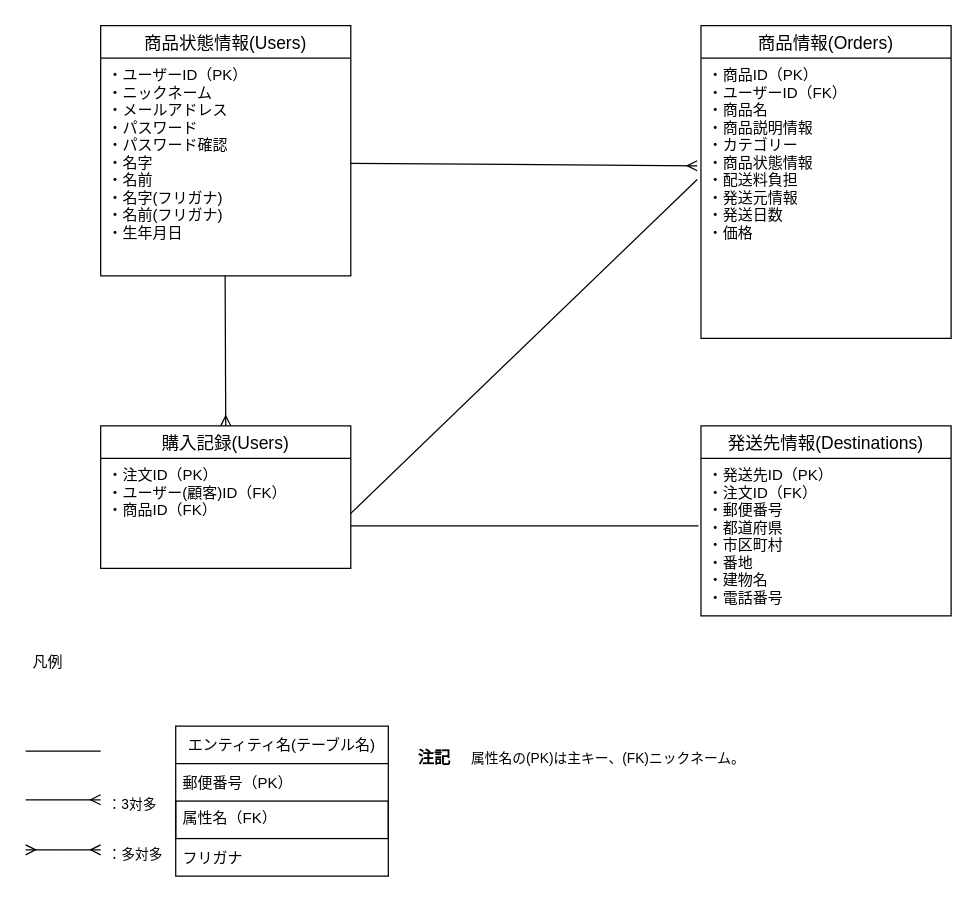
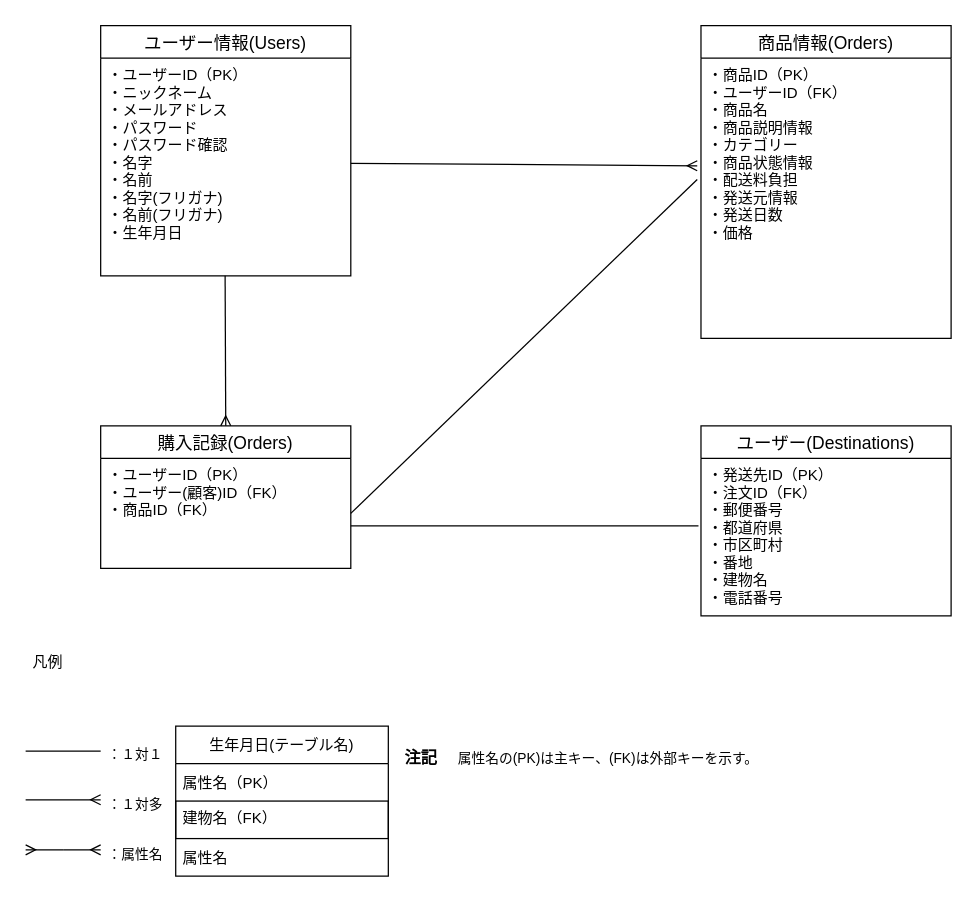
node "商品状態情報(Users)": label "商品状態情報(Users)" -> "ユーザー情報(Users)"
node "購入記録(Users)": label "購入記録(Users)" -> "購入記録(Orders)"
node "発送先情報(Destinations)": label "発送先情報(Destinations)" -> "ユーザー(Destinations)"
node "・注文ID（PK） ・ユーザー(顧客)ID（FK） ・商品ID（FK）": label "・注文ID（PK） ・ユーザー(顧客)ID（FK） ・商品ID（FK）" -> "・ユーザーID（PK） ・ユーザー(顧客)ID（FK） ・商品ID（FK）"
node "エンティティ名(テーブル名)": label "エンティティ名(テーブル名)" -> "生年月日(テーブル名)"
node "：１対１": added
node "注記 属性名の(PK)は主キー、(FK)ニックネーム。": label "注記 属性名の(PK)は主キー、(FK)ニックネーム。" -> "注記 属性名の(PK)は主キー、(FK)は外部キーを示す。"
node "郵便番号（PK）": label "郵便番号（PK）" -> "属性名（PK）"
node "：3対多": label "：3対多" -> "：１対多"
node "属性名（FK）": label "属性名（FK）" -> "建物名（FK）"
node "：多対多": label "：多対多" -> "：属性名"
node "フリガナ": label "フリガナ" -> "属性名"
